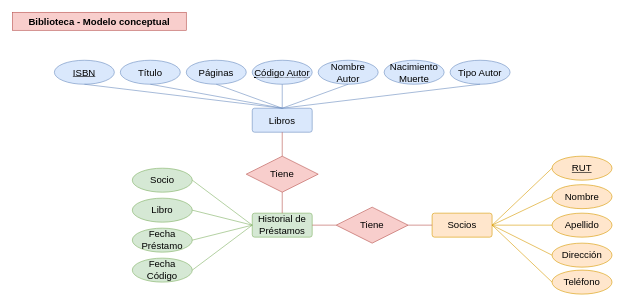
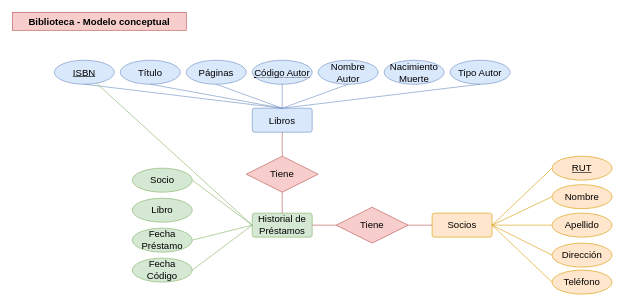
edge "Libro" -- "Historial de Préstamos": now "ISBN" -- "Historial de Préstamos"
